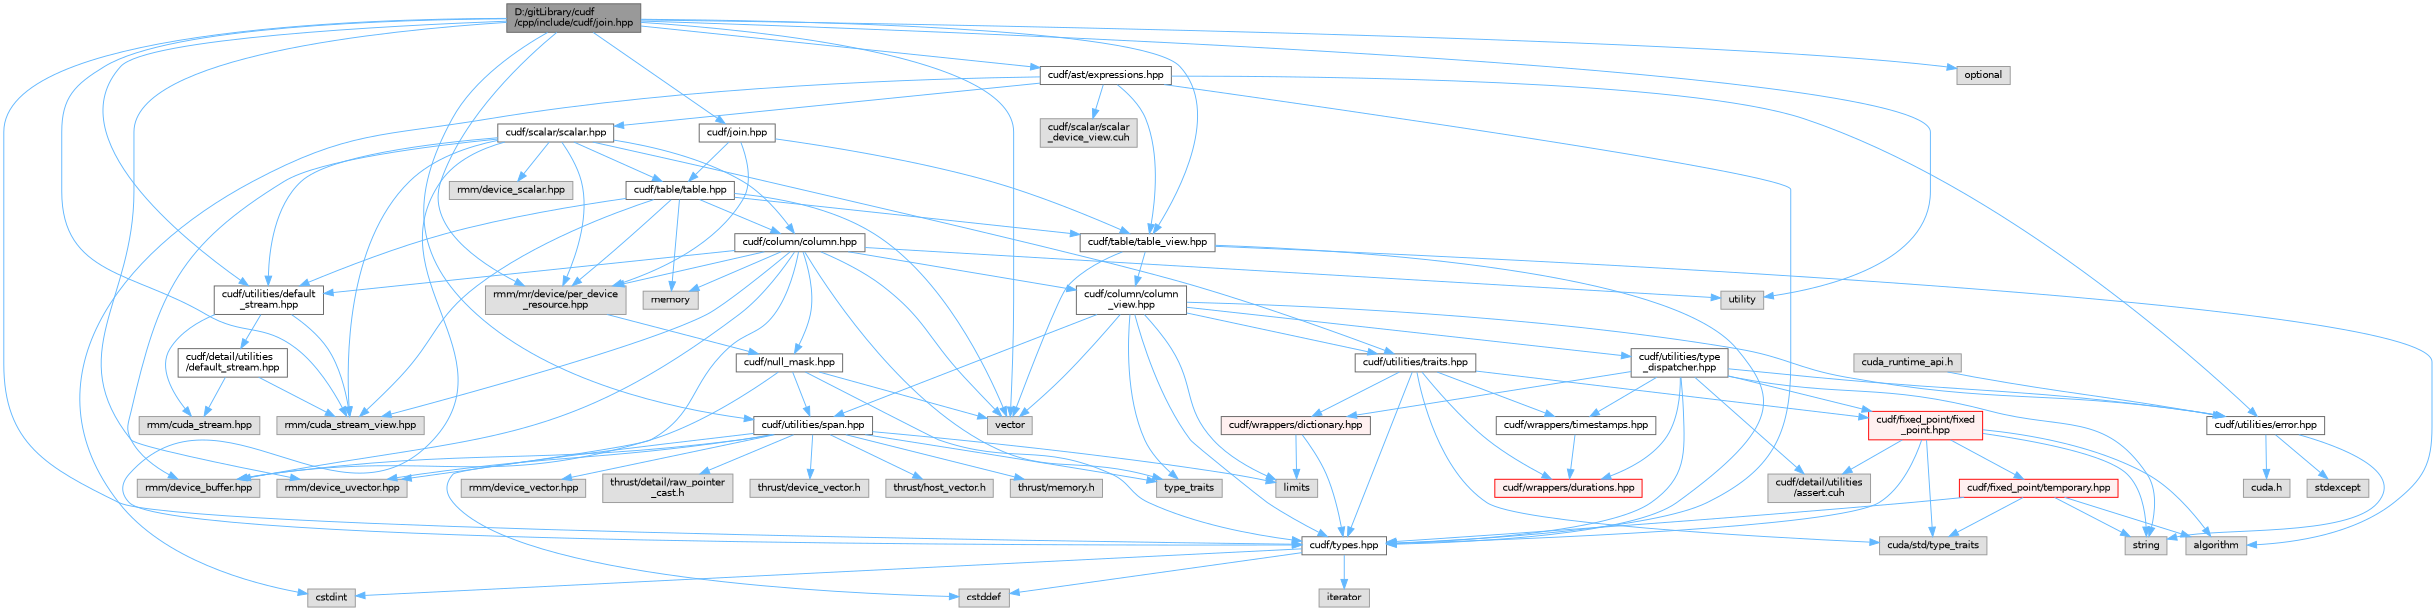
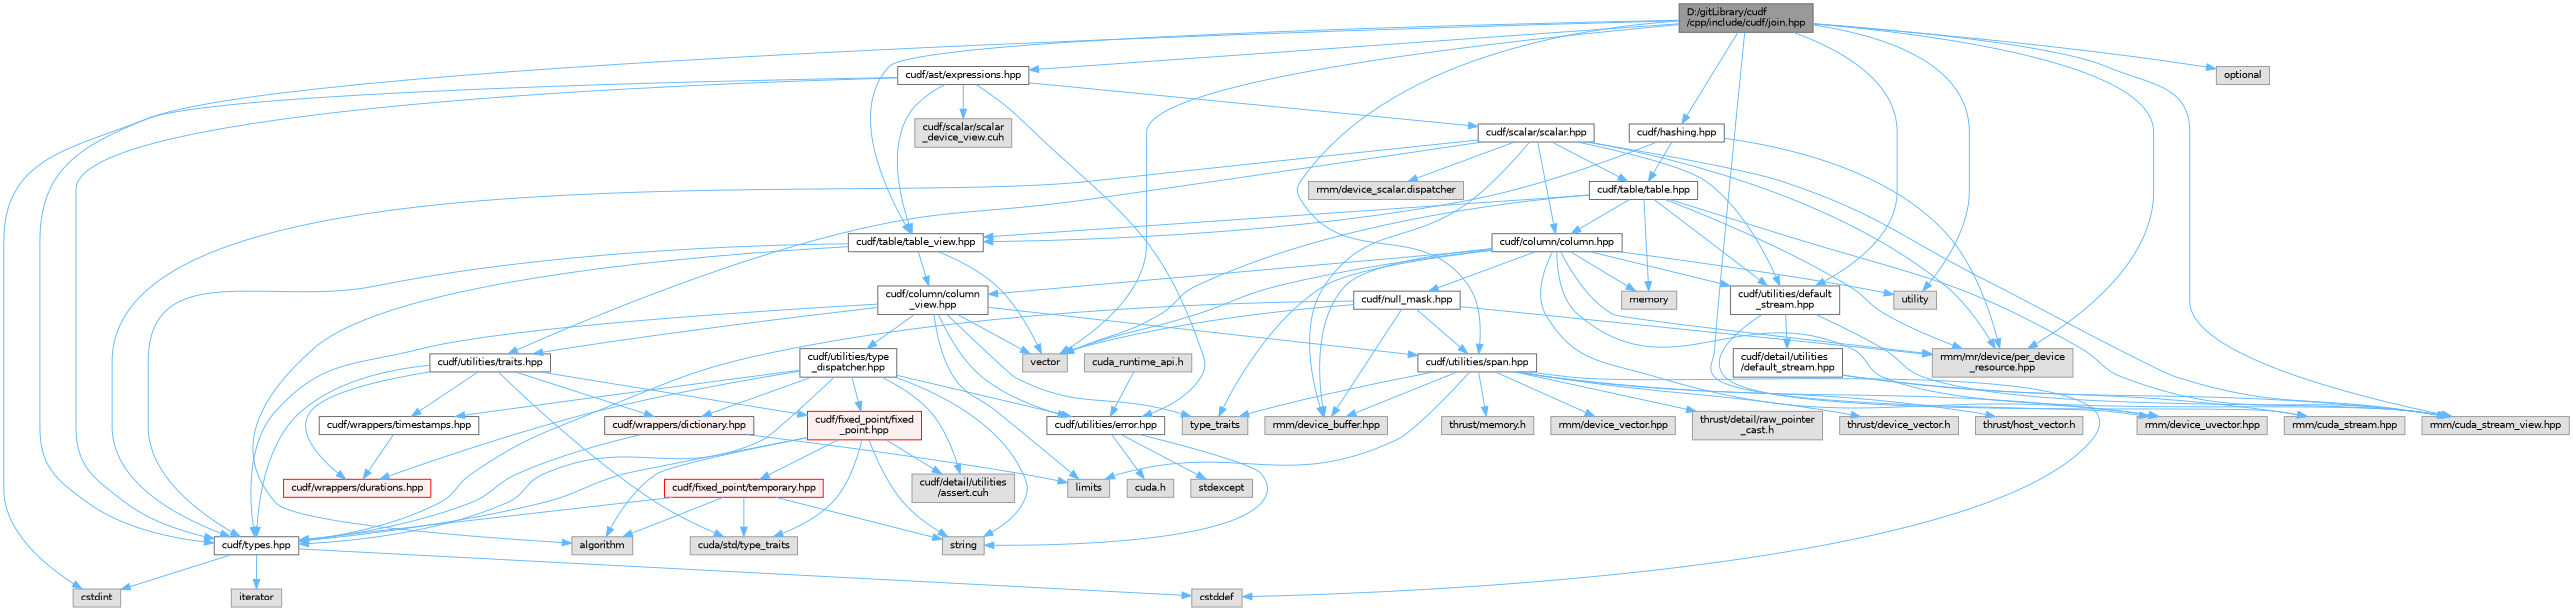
node "cudf/join.hpp": label "cudf/join.hpp" -> "cudf/hashing.hpp"
node "rmm/device_scalar.hpp": label "rmm/device_scalar.hpp" -> "rmm/device_scalar.dispatcher"
edge "rmm/mr/device/per_device _resource.hpp" -> "cudf/null_mask.hpp": reversed
